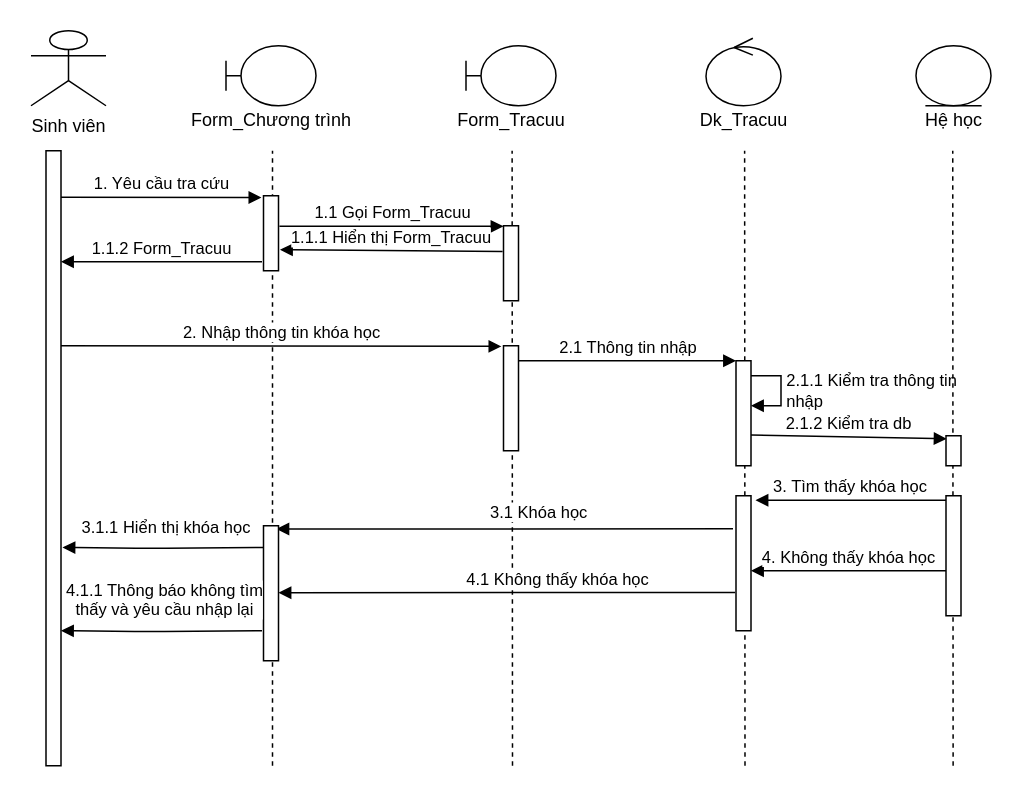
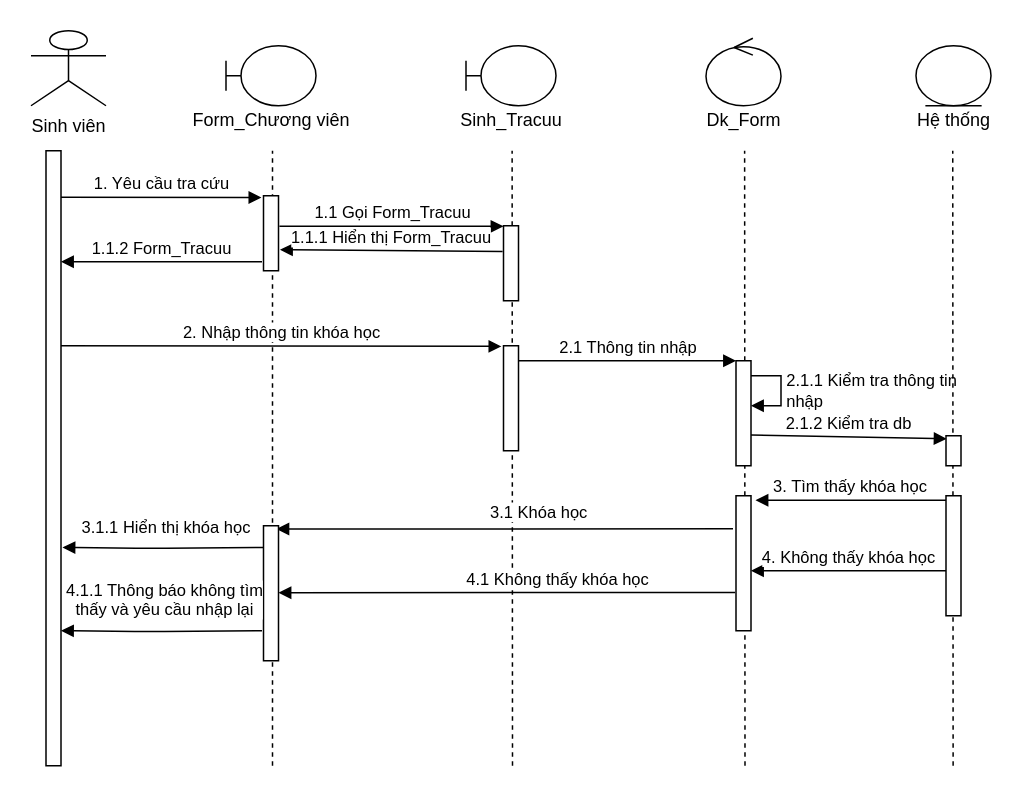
node "Form_Chương trình": label "Form_Chương trình" -> "Form_Chương viên"
node "Form_Tracuu": label "Form_Tracuu" -> "Sinh_Tracuu"
node "Dk_Tracuu": label "Dk_Tracuu" -> "Dk_Form"
node "Hệ học": label "Hệ học" -> "Hệ thống"
